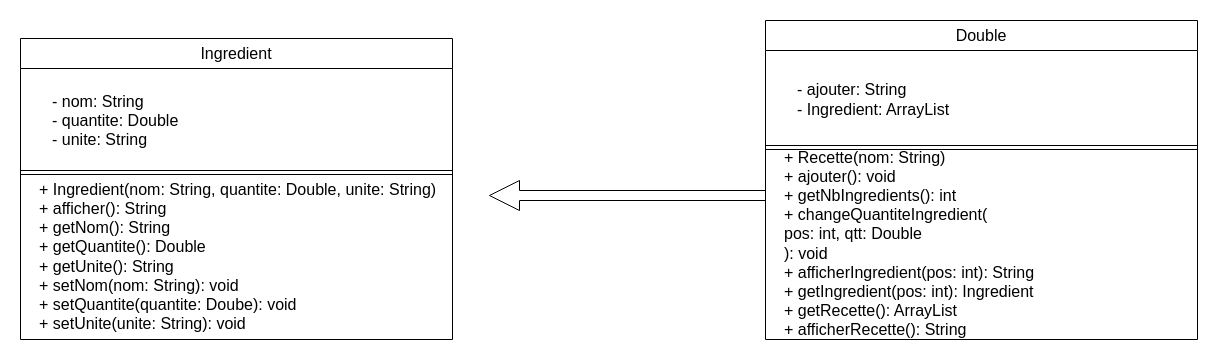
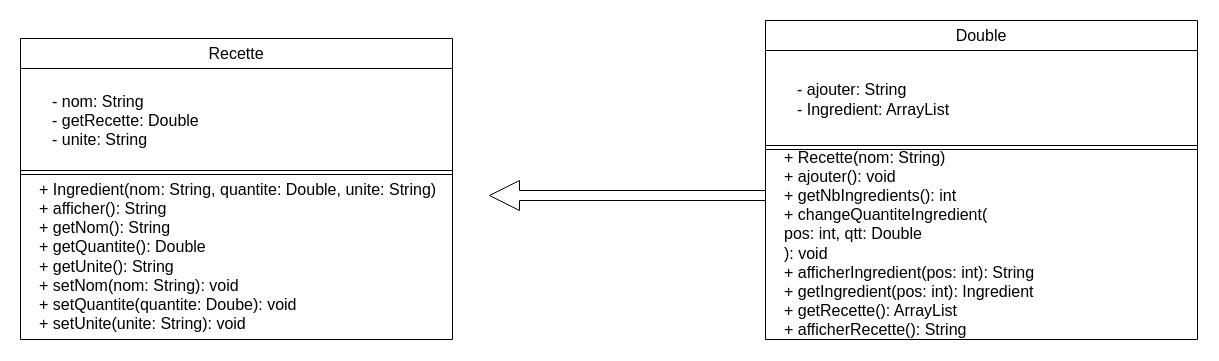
node "Ingredient": label "Ingredient" -> "Recette"
node "- nom: String - quantite: Double - unite: String": label "- nom: String - quantite: Double - unite: String" -> "- nom: String - getRecette: Double - unite: String"
